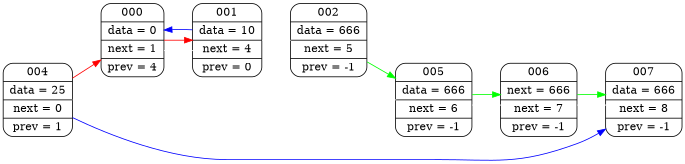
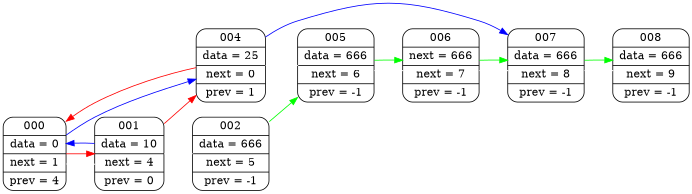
node "008": added
edge "000" -> "004": added
edge "001" -> "004": added
